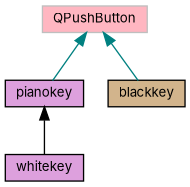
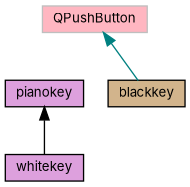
edge "pianokey" -> "QPushButton": removed
